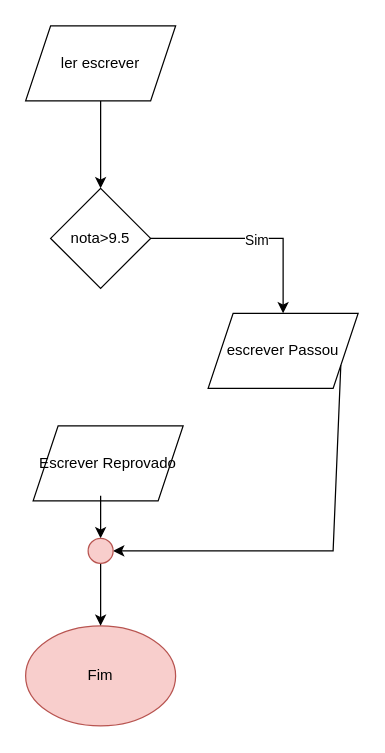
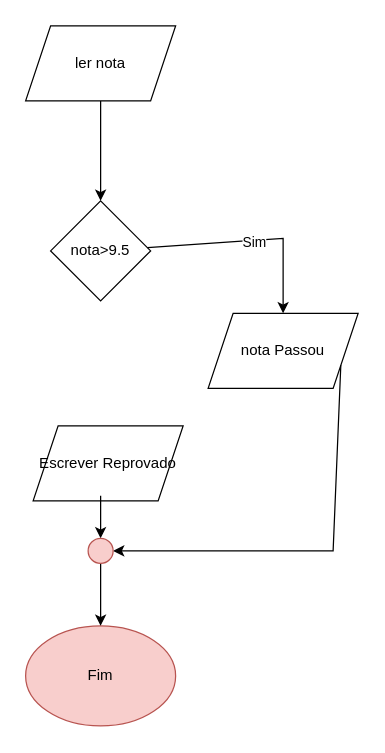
node "ler escrever": label "ler escrever" -> "ler nota"
node "nota>9.5": moved (101, 238) -> (101, 251)
node "escrever Passou": label "escrever Passou" -> "nota Passou"
